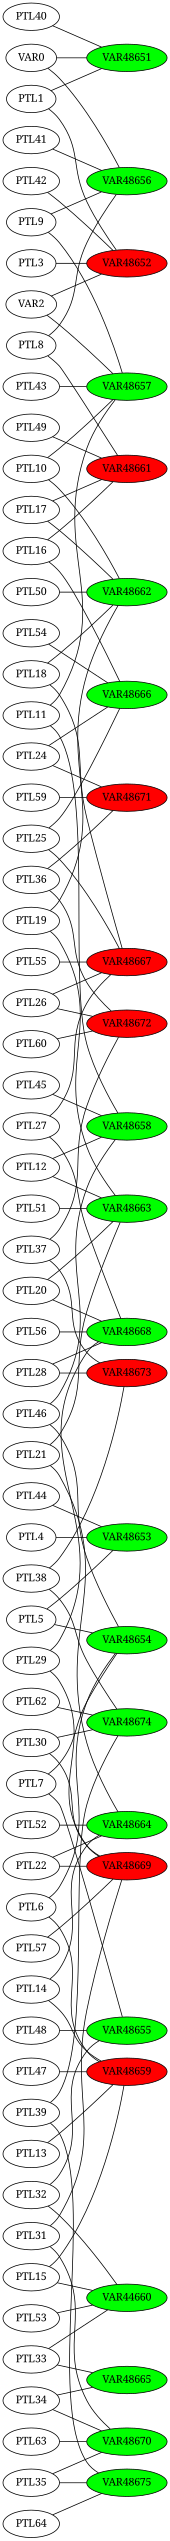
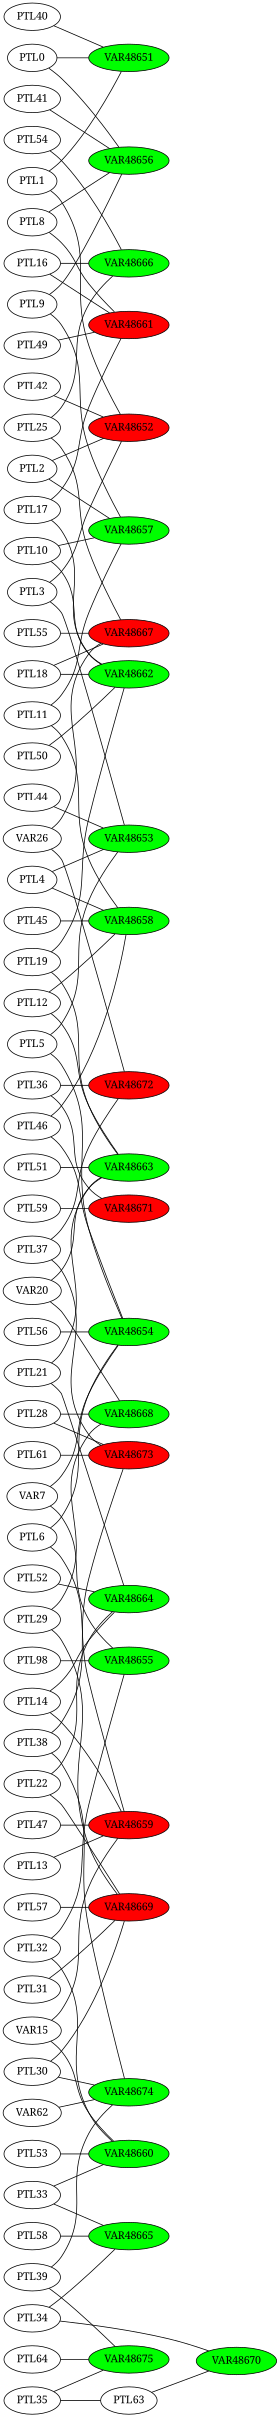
node "VAR0": label "VAR0" -> "PTL0"
node "VAR2": label "VAR2" -> "PTL2"
node "PTL43": removed
edge "PTL3" -- "VAR48653": added
node "PTL24": removed
edge "PTL4" -- "VAR48658": added
node "PTL26": label "PTL26" -> "VAR26"
node "PTL60": removed
node "PTL27": removed
node "PTL20": label "PTL20" -> "VAR20"
edge "PTL56" -- "VAR48668": now "PTL56" -- "VAR48654"
node "PTL61": added
node "PTL62": label "PTL62" -> "VAR62"
node "PTL7": label "PTL7" -> "VAR7"
node "PTL48": label "PTL48" -> "PTL98"
node "PTL58": added
node "PTL15": label "PTL15" -> "VAR15"
node "VAR44660": label "VAR44660" -> "VAR48660"
edge "PTL31" -- "VAR48670": removed
edge "VAR48670" -- "PTL35": now "PTL63" -- "PTL35"
